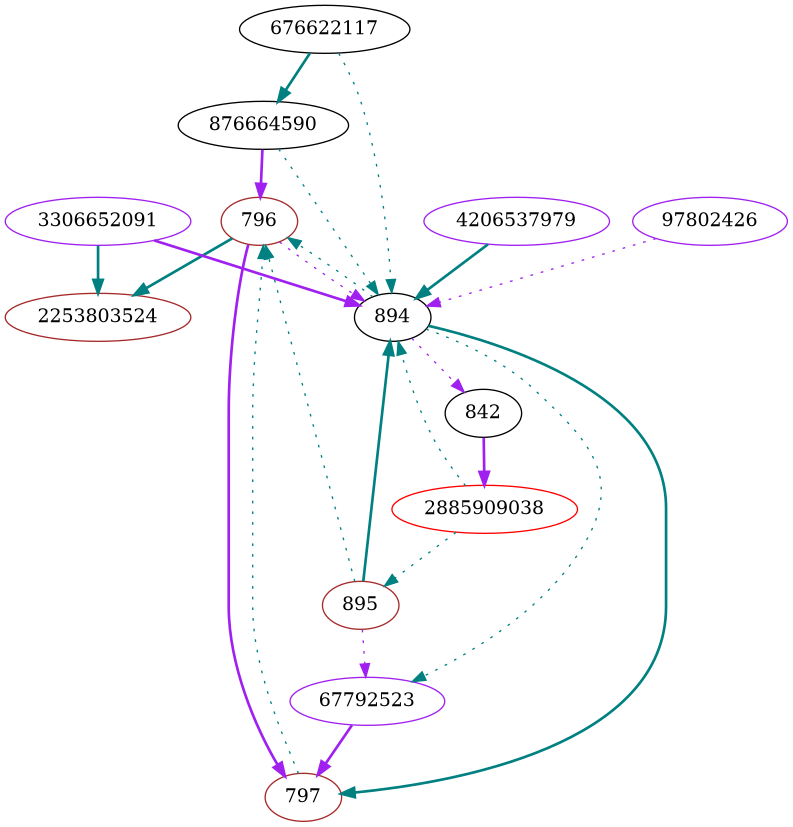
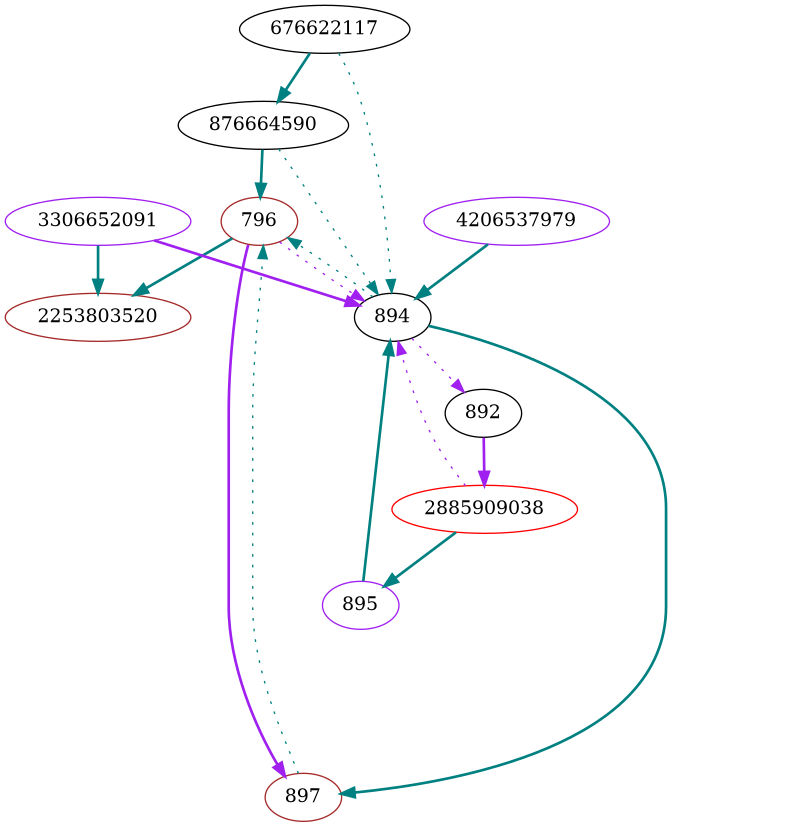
edge "876664590" -> "796": color purple -> teal
node "97802426": removed
node "2253803524": label "2253803524" -> "2253803520"
node "842": label "842" -> "892"
edge "895" -> "796": removed
edge "2885909038" -> "894": color teal -> purple
edge "2885909038" -> "895": style dotted -> bold
node "895": color brown -> purple
node "67792523": removed
node "797": label "797" -> "897"
